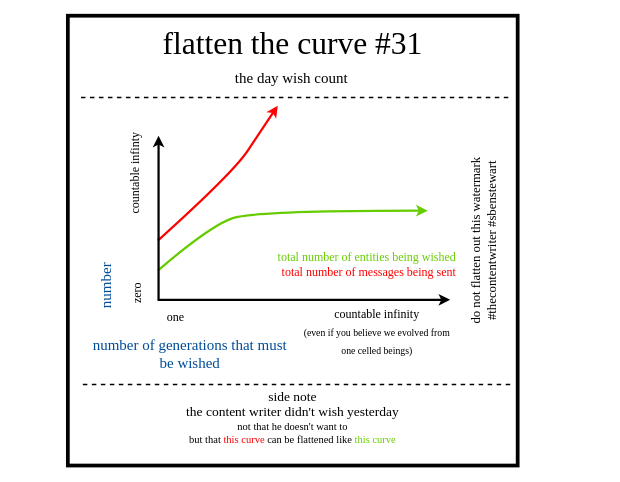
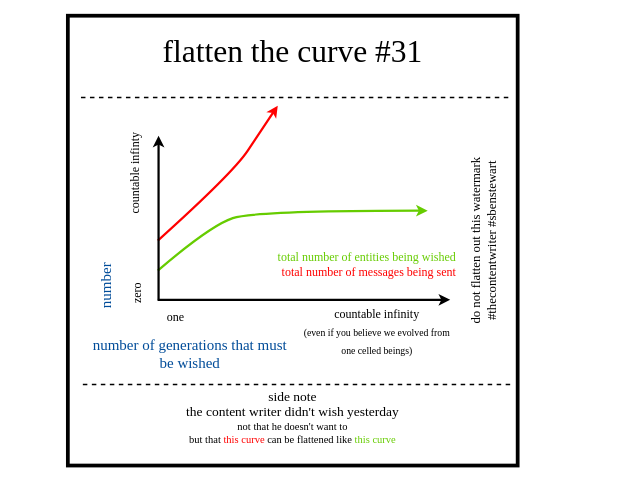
node "flatten the curve #31": moved (293, 44) -> (293, 51)
node "the day wish count": removed
